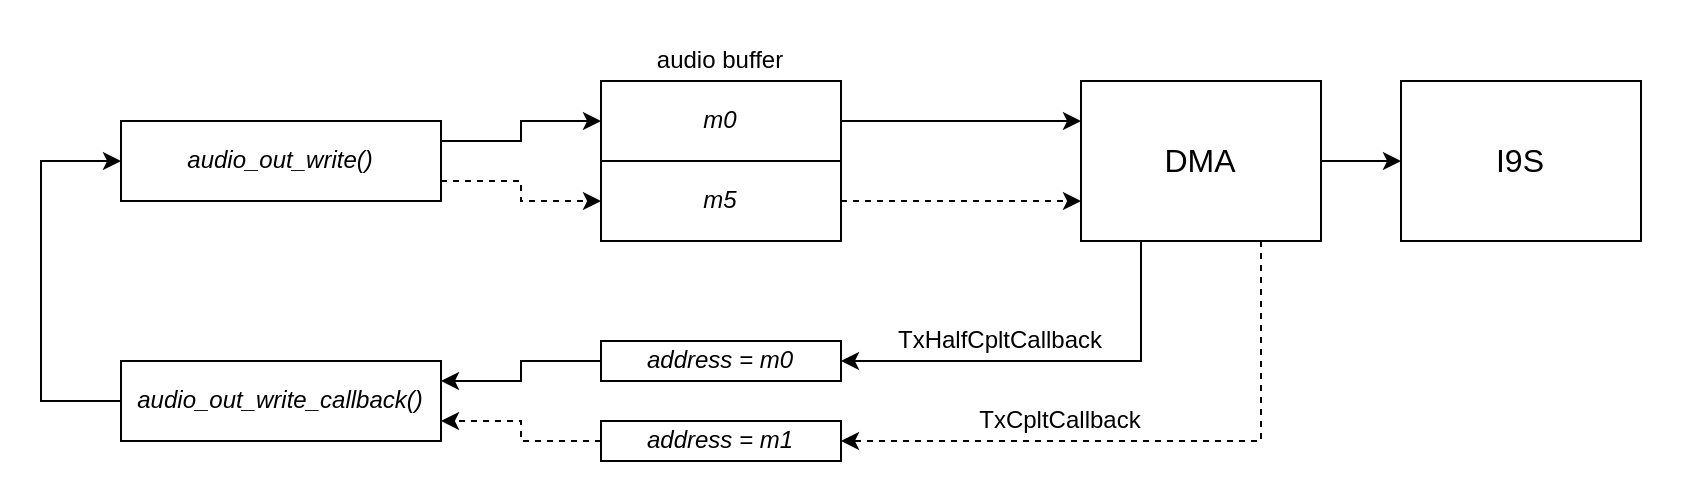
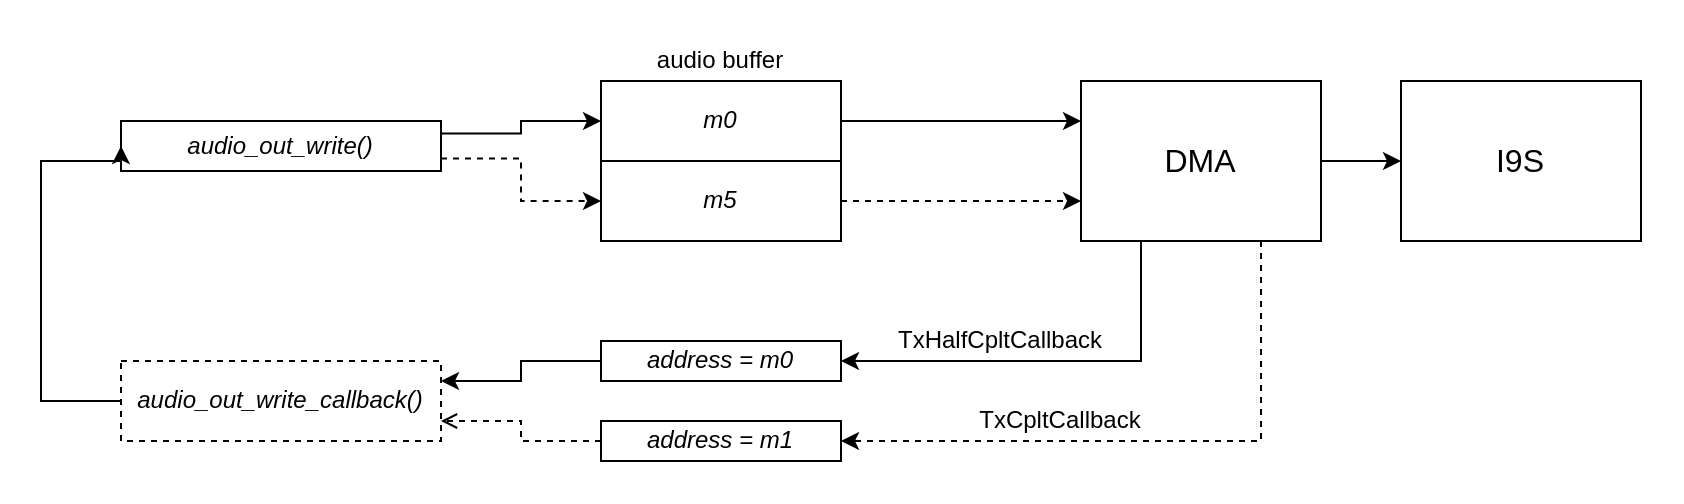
node "audio_out_write()": size 320x80 -> 320x50
node "audio_out_write_callback()": style solid -> dashed
edge "address = m1" -> "audio_out_write_callback()": arrowhead classic -> open
